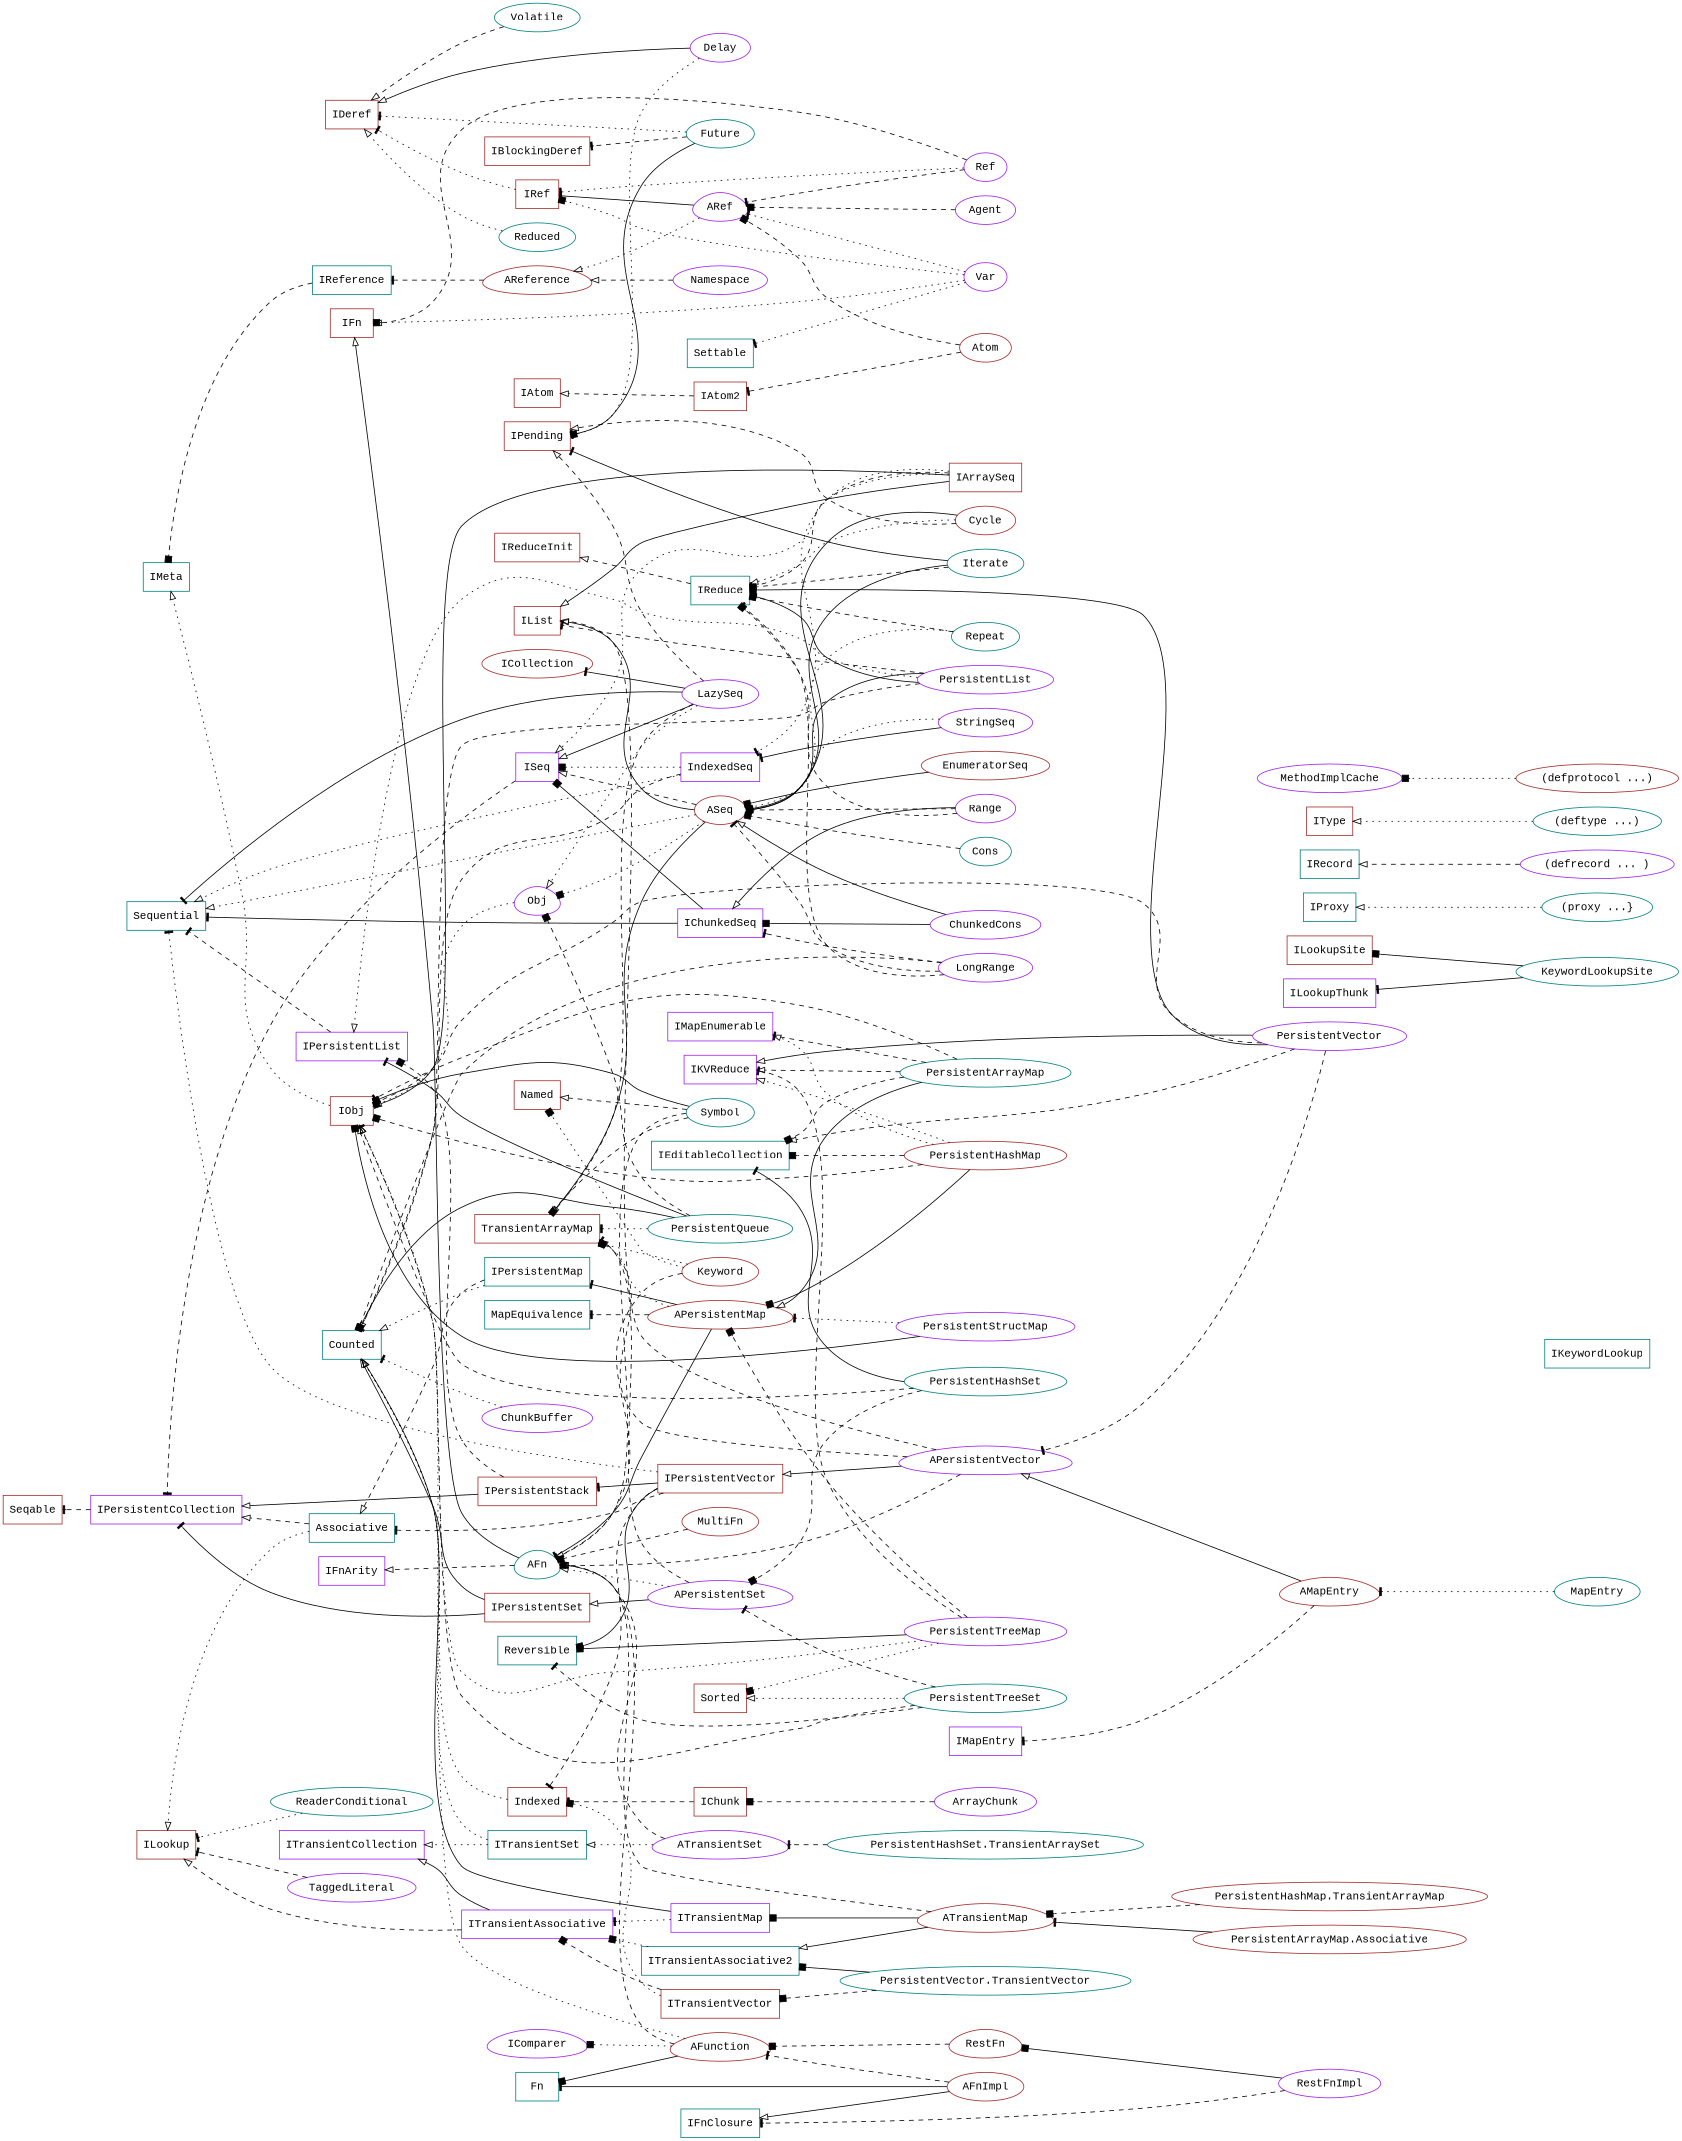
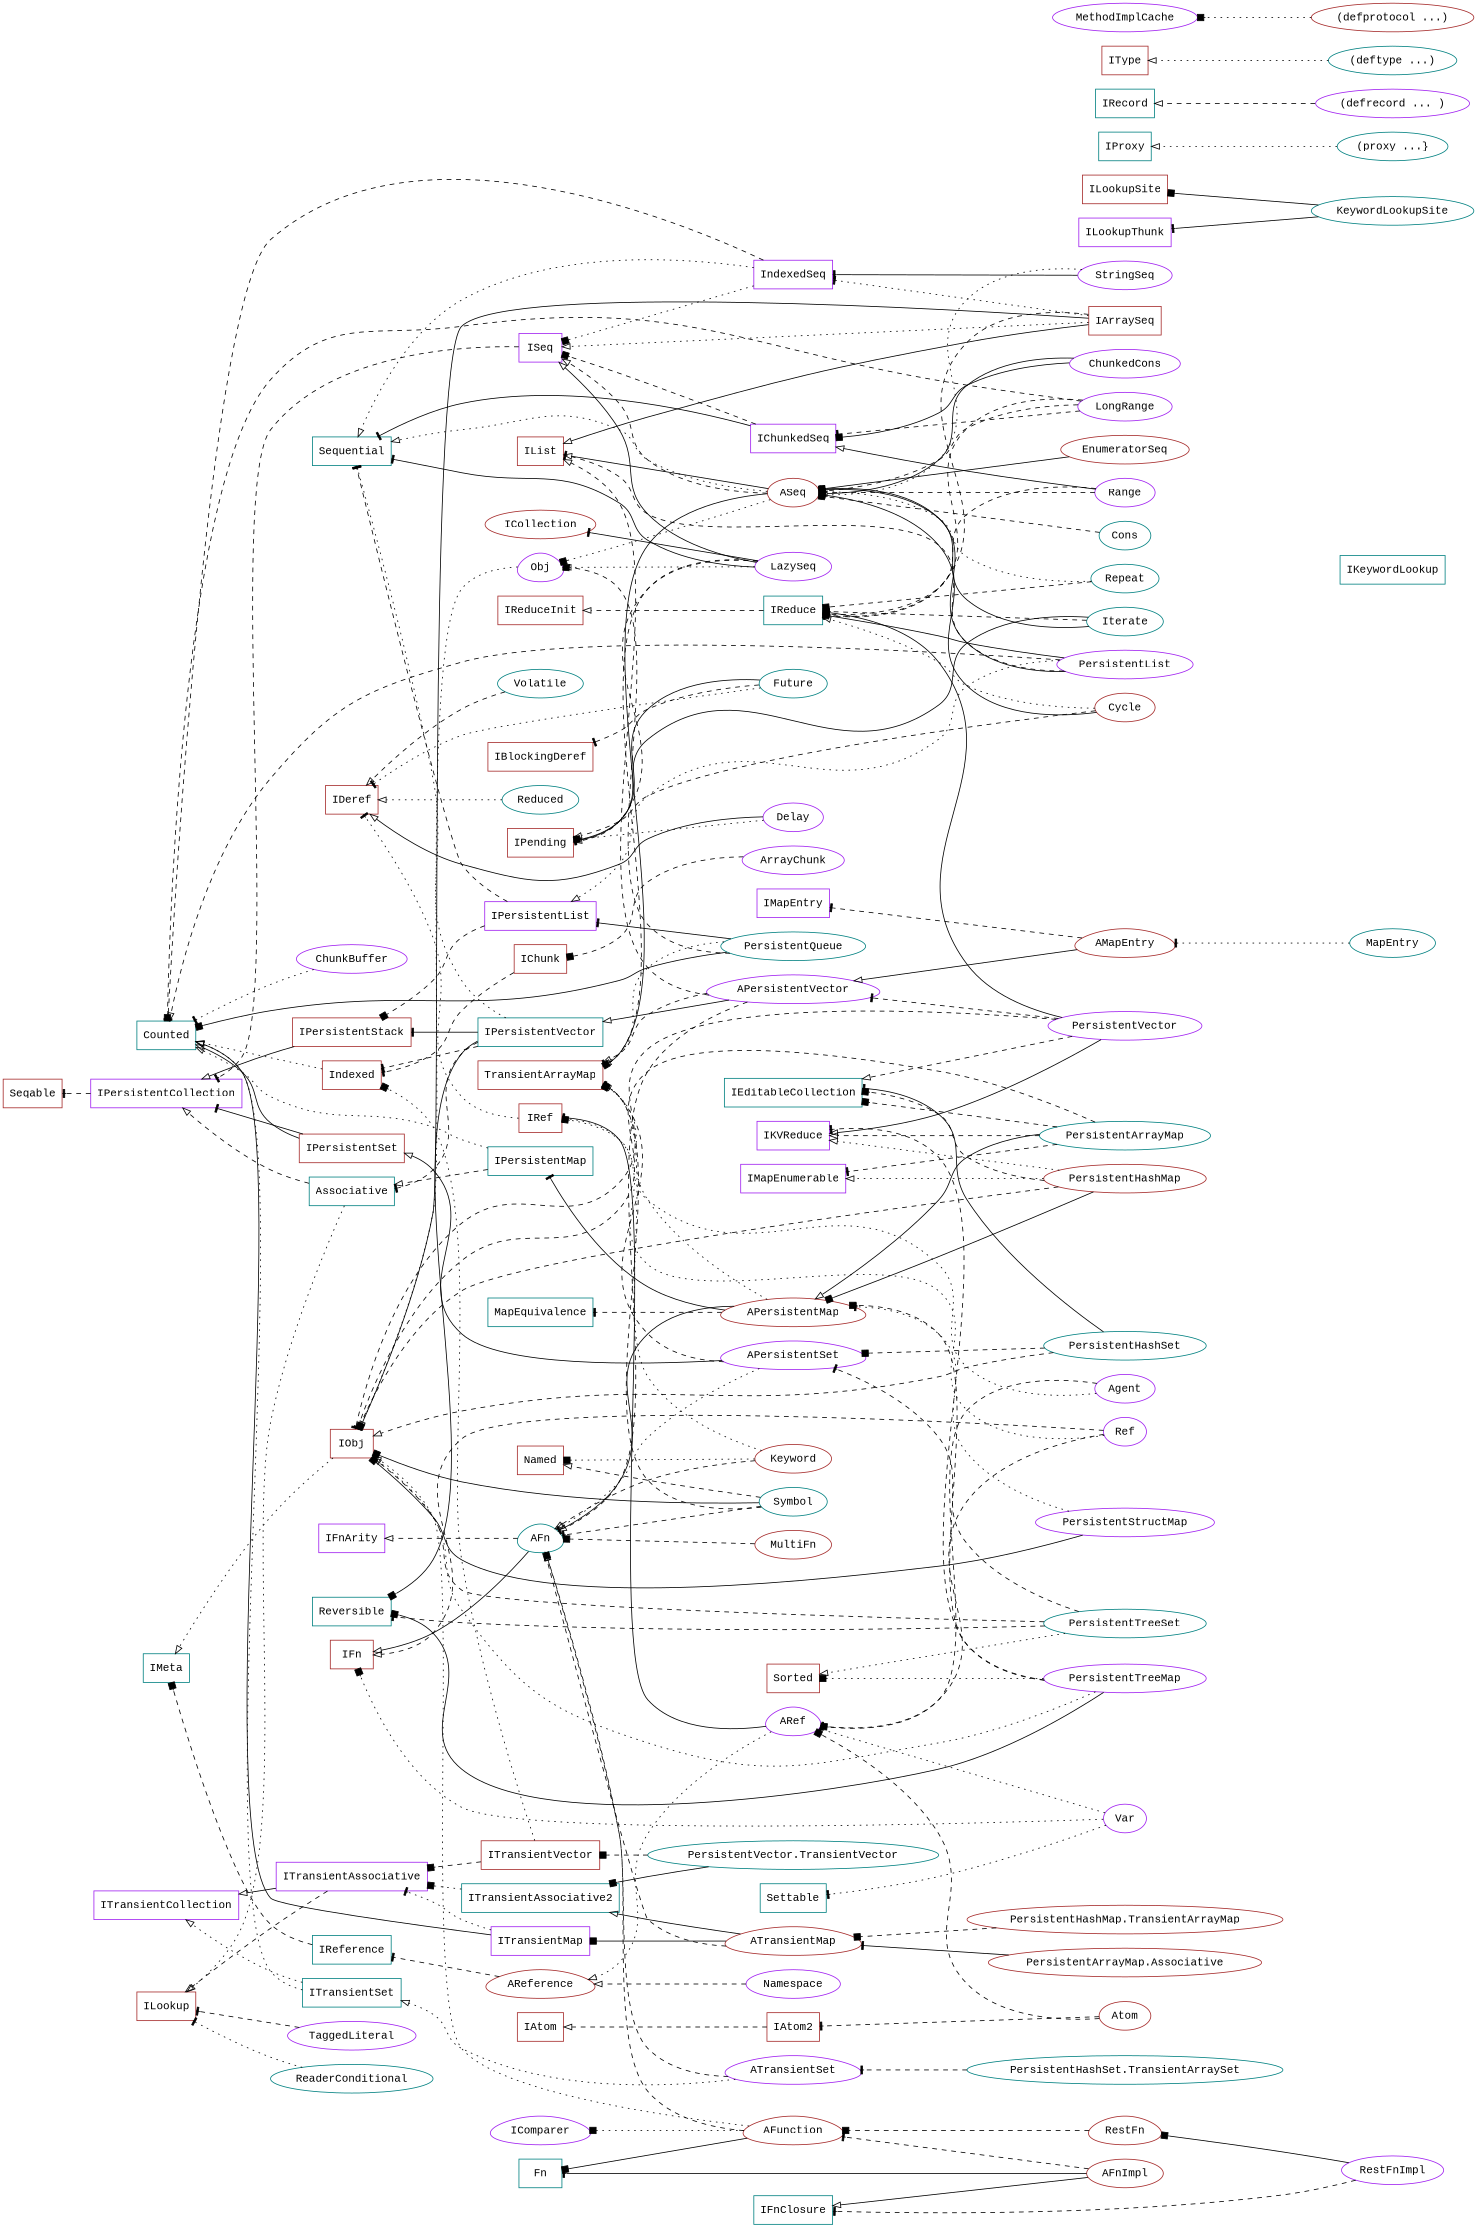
edge "Var" -> "IRef": now "Agent" -> "IRef"
edge "IChunkedSeq" -> "ISeq": style solid -> dashed
edge "IPersistentStack" -> "IPersistentList": reversed
node "IPersistentVector": color brown -> teal
